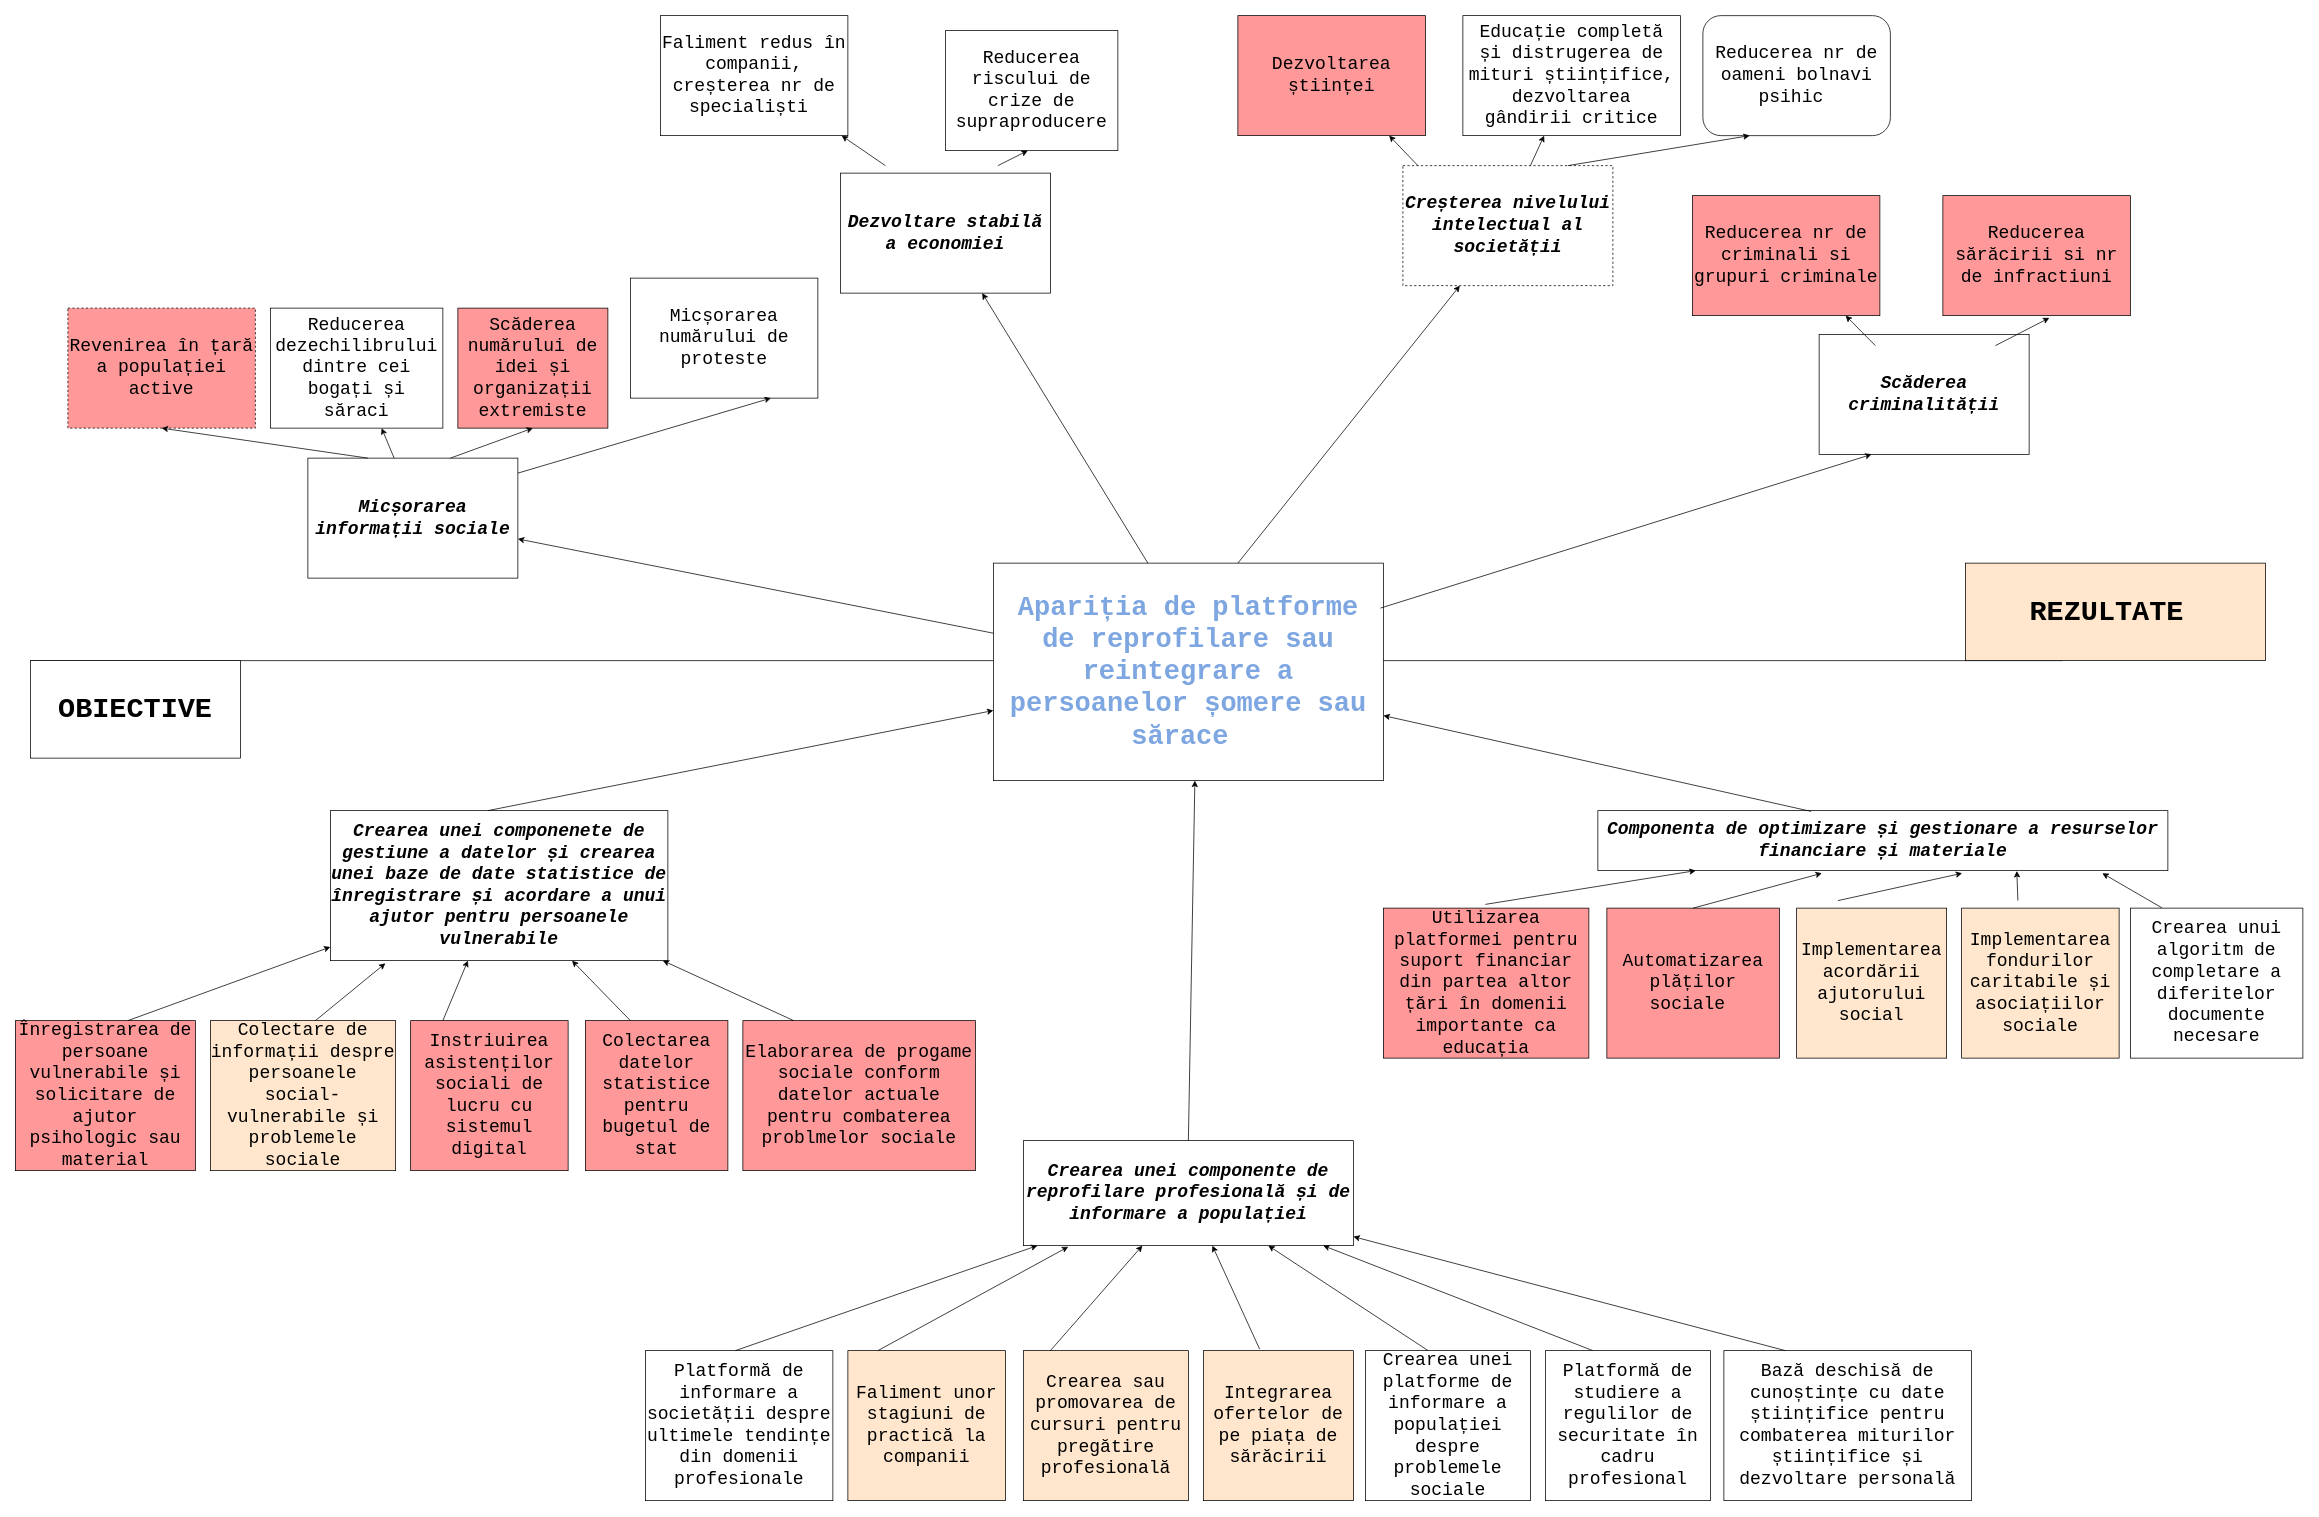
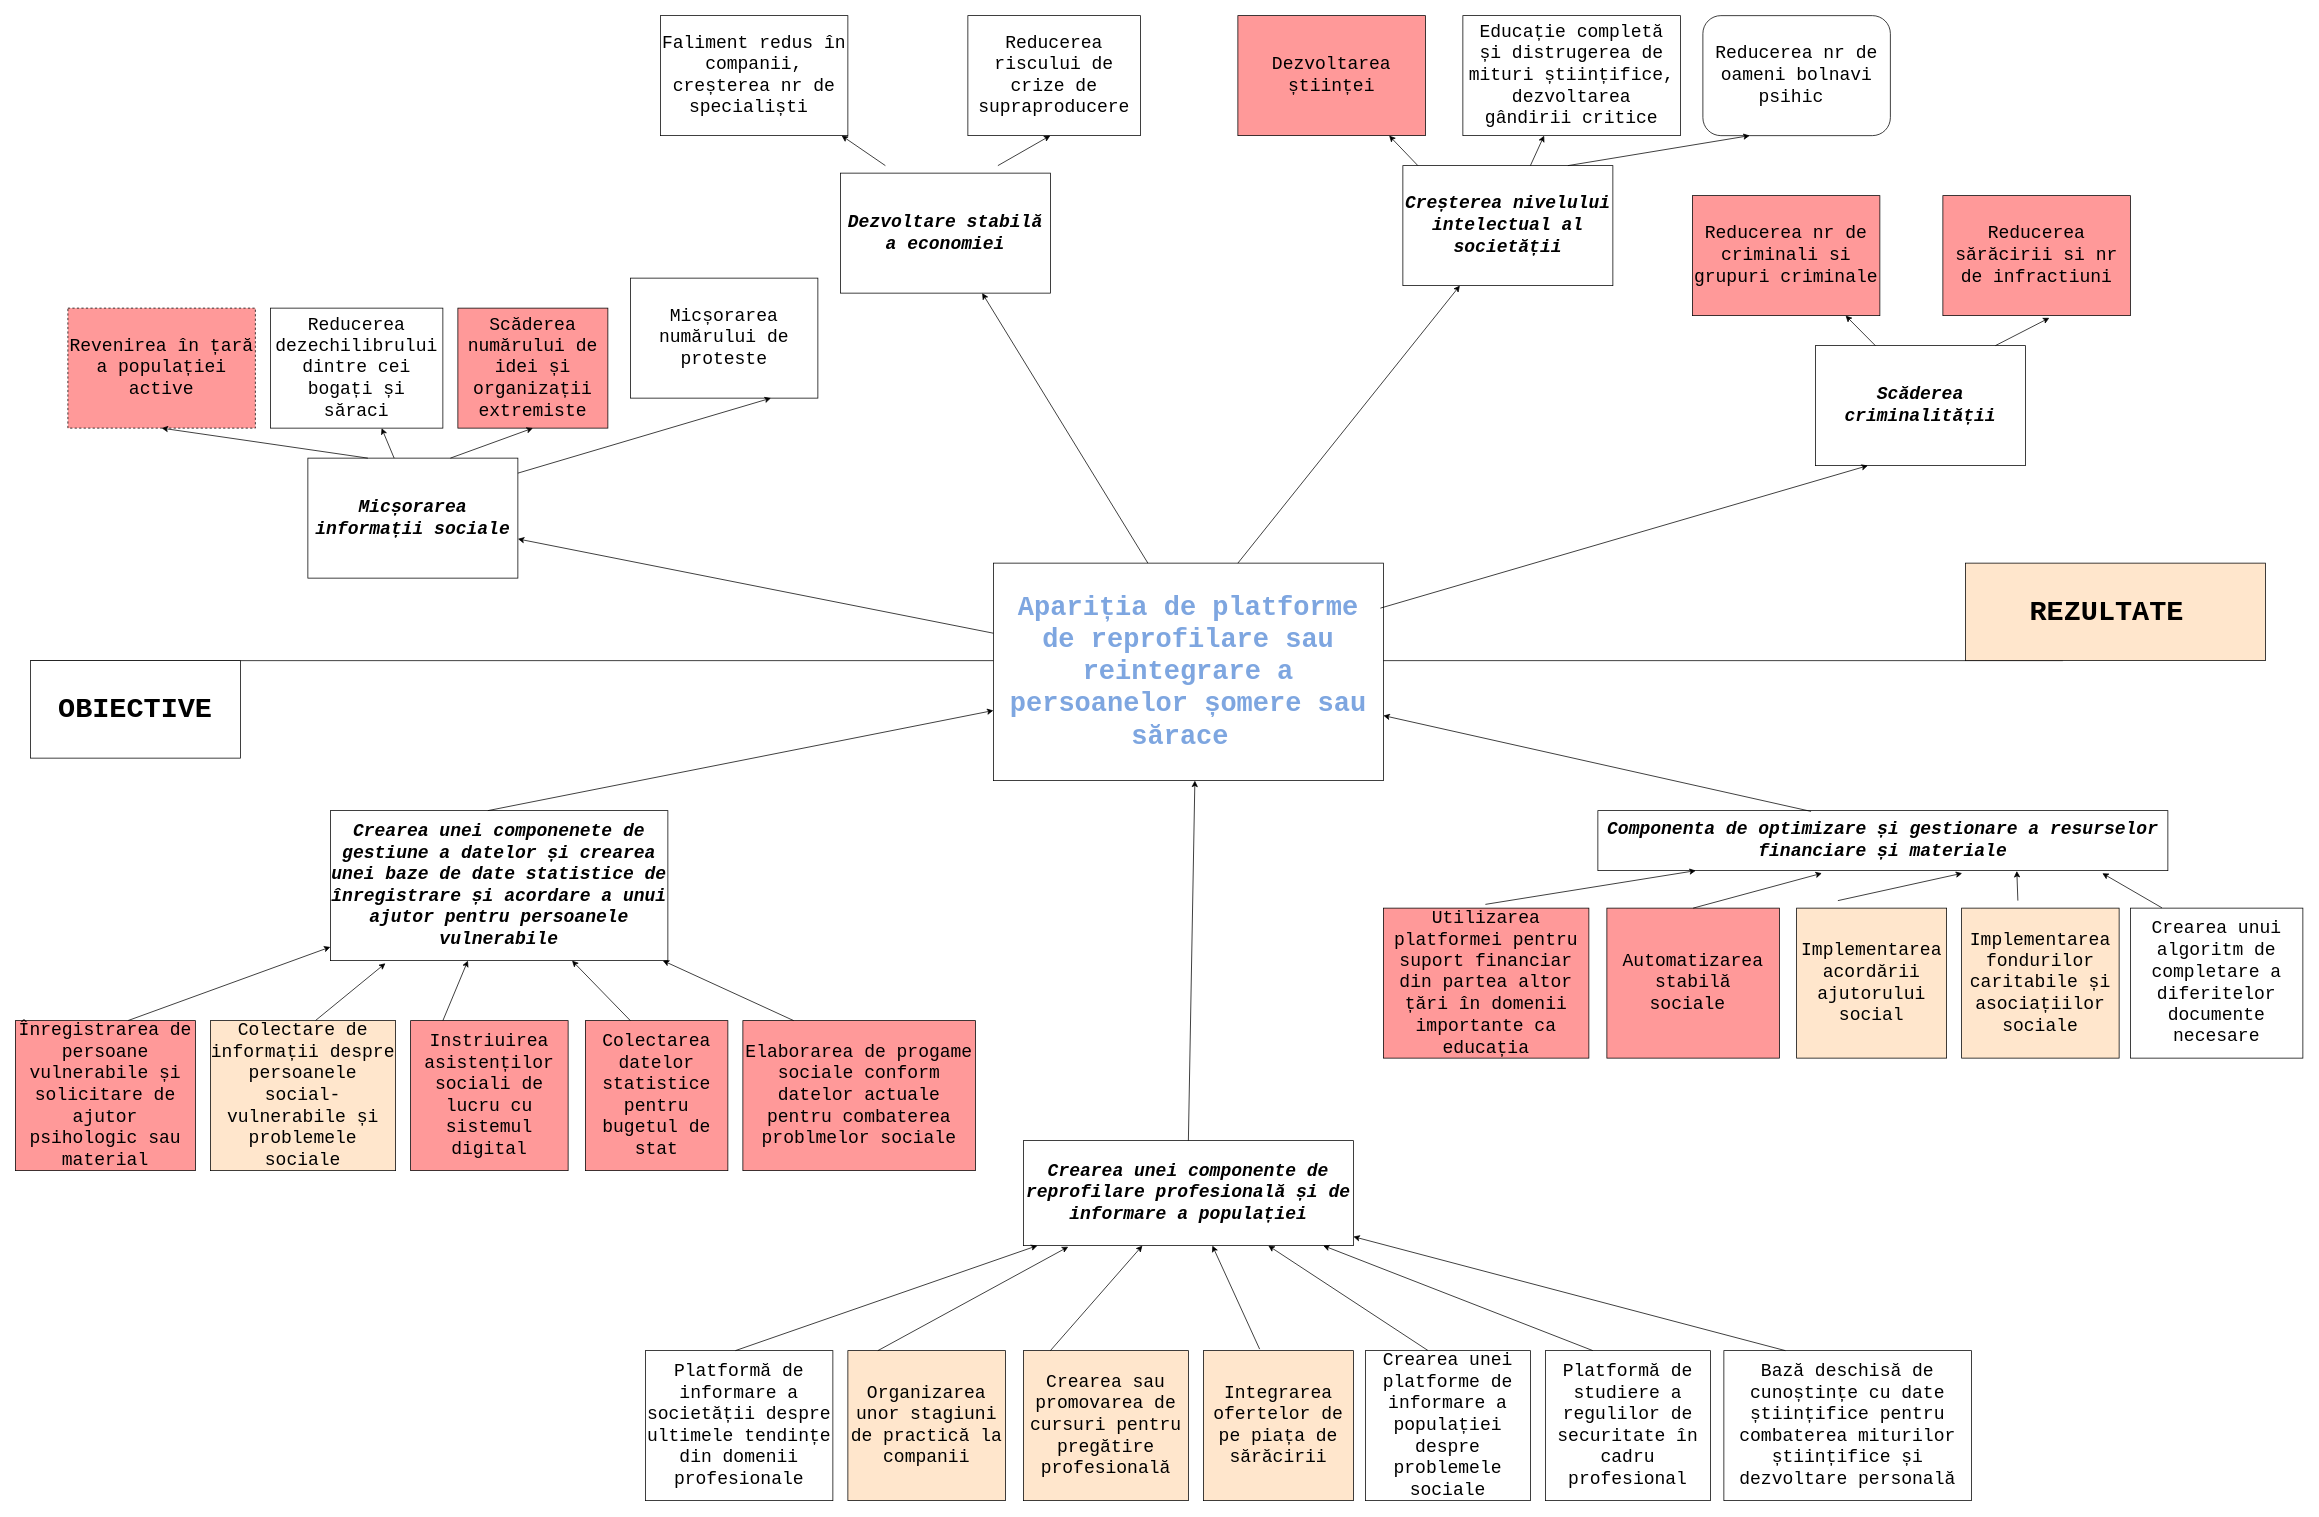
node "Reducerea riscului de crize de supraproducere": moved (1032, 90) -> (1054, 75)
node "Creșterea nivelului intelectual al societății": style dashed -> solid
node "Scăderea criminalității": moved (1924, 394) -> (1920, 405)
node "Automatizarea plăților sociale": label "Automatizarea plăților sociale" -> "Automatizarea stabilă sociale"
node "Faliment unor stagiuni de practică la companii": label "Faliment unor stagiuni de practică la companii" -> "Organizarea unor stagiuni de practică la companii"
